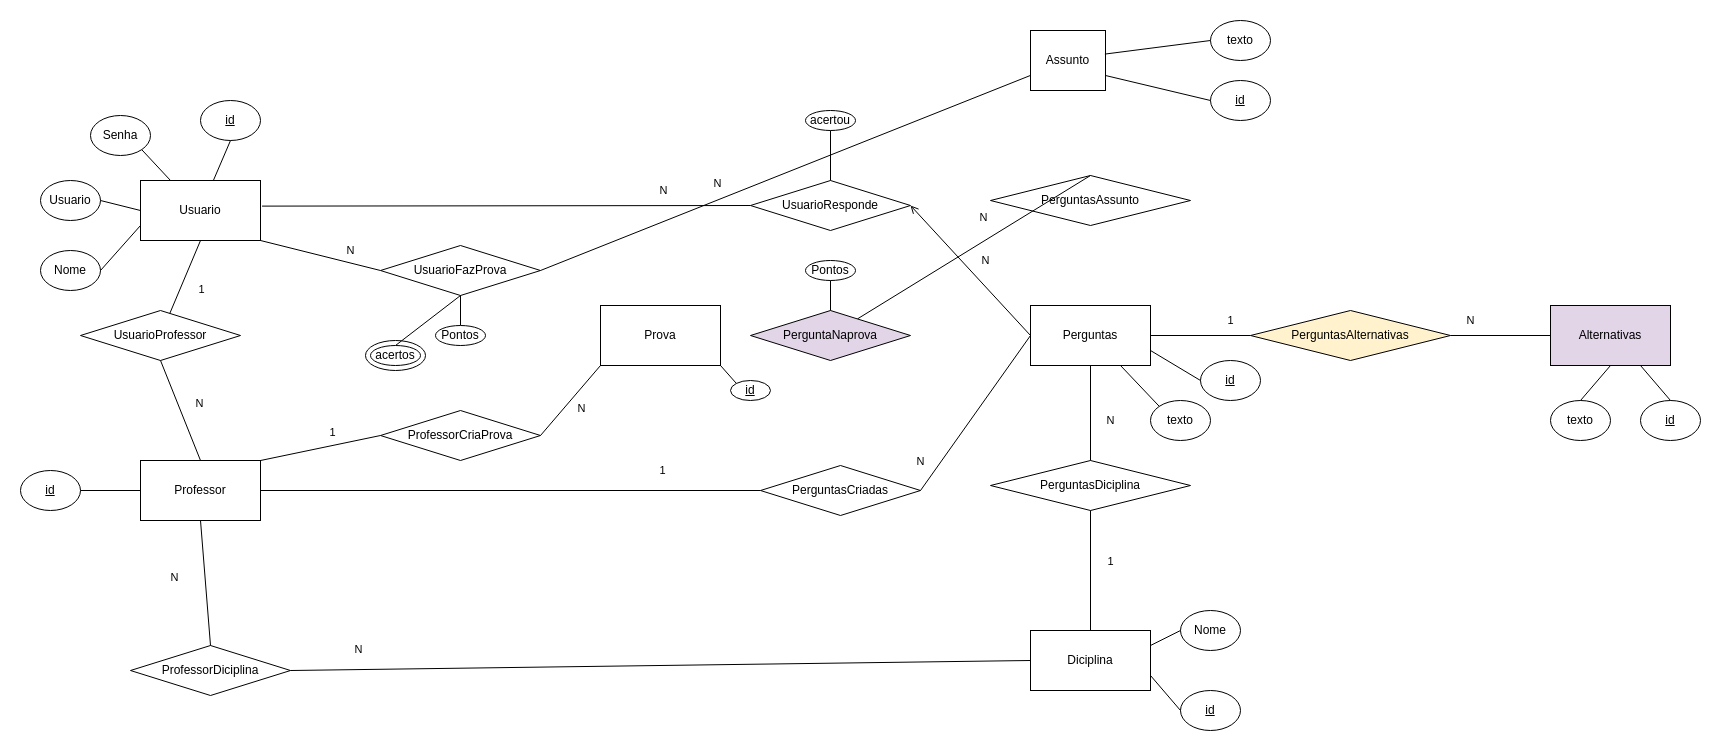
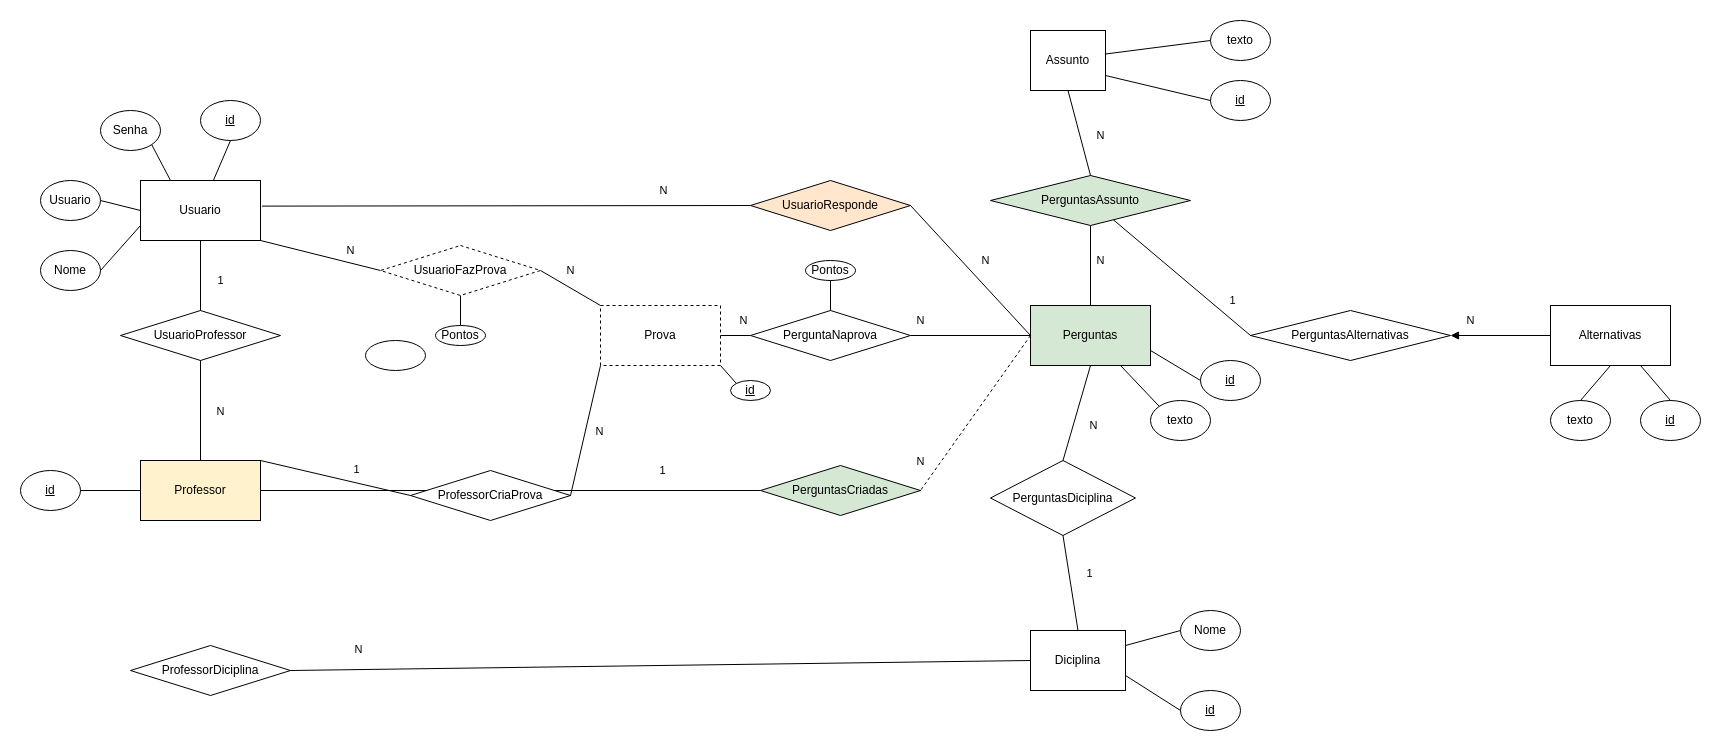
node "acertou": removed
node "Senha": moved (121, 136) -> (131, 131)
edge "acertou" -- "UsuarioResponde": removed
edge "Assunto" -- "UsuarioFazProva": now "Prova" -- "UsuarioFazProva"
node "PerguntasAssunto": fillcolor #ffffff -> #d5e8d4
node "UsuarioResponde": fillcolor #ffffff -> #ffe6cc
edge "Perguntas" -> "UsuarioResponde": arrowhead open -> none
edge "PerguntasAssunto" -- "PerguntaNaprova": now "PerguntasAssunto" -- "Assunto"
edge "PerguntasAssunto" -- "Perguntas": added, label "N"
node "UsuarioFazProva": style solid -> dashed
edge "UsuarioFazProva" -- "acertos": removed
node "UsuarioProfessor": moved (161, 336) -> (201, 336)
node "Prova": style solid -> dashed
edge "Prova" -- "PerguntaNaprova": added, label "N"
node "PerguntaNaprova": fillcolor #e1d5e7 -> #ffffff
edge "PerguntaNaprova" -- "Perguntas": added, label "N"
node "Perguntas": fillcolor #ffffff -> #d5e8d4
edge "Perguntas" -- "PerguntasAlternativas": now "PerguntasAssunto" -- "PerguntasAlternativas"
node "PerguntasAlternativas": fillcolor #fff2cc -> #ffffff
edge "PerguntasAlternativas" -- "Alternativas": arrowhead none -> block
node "Alternativas": fillcolor #e1d5e7 -> #ffffff
node "acertos": removed
edge "Perguntas" -- "PerguntasCriadas": style solid -> dashed
node "ProfessorCriaProva": moved (461, 436) -> (491, 496)
node "PerguntasDiciplina": size 200x50 -> 145x75
node "Professor": fillcolor #ffffff -> #fff2cc
node "PerguntasCriadas": fillcolor #ffffff -> #d5e8d4
edge "Professor" -- "ProfessorDiciplina": removed, label "N"
node "Diciplina": size 120x60 -> 95x60
